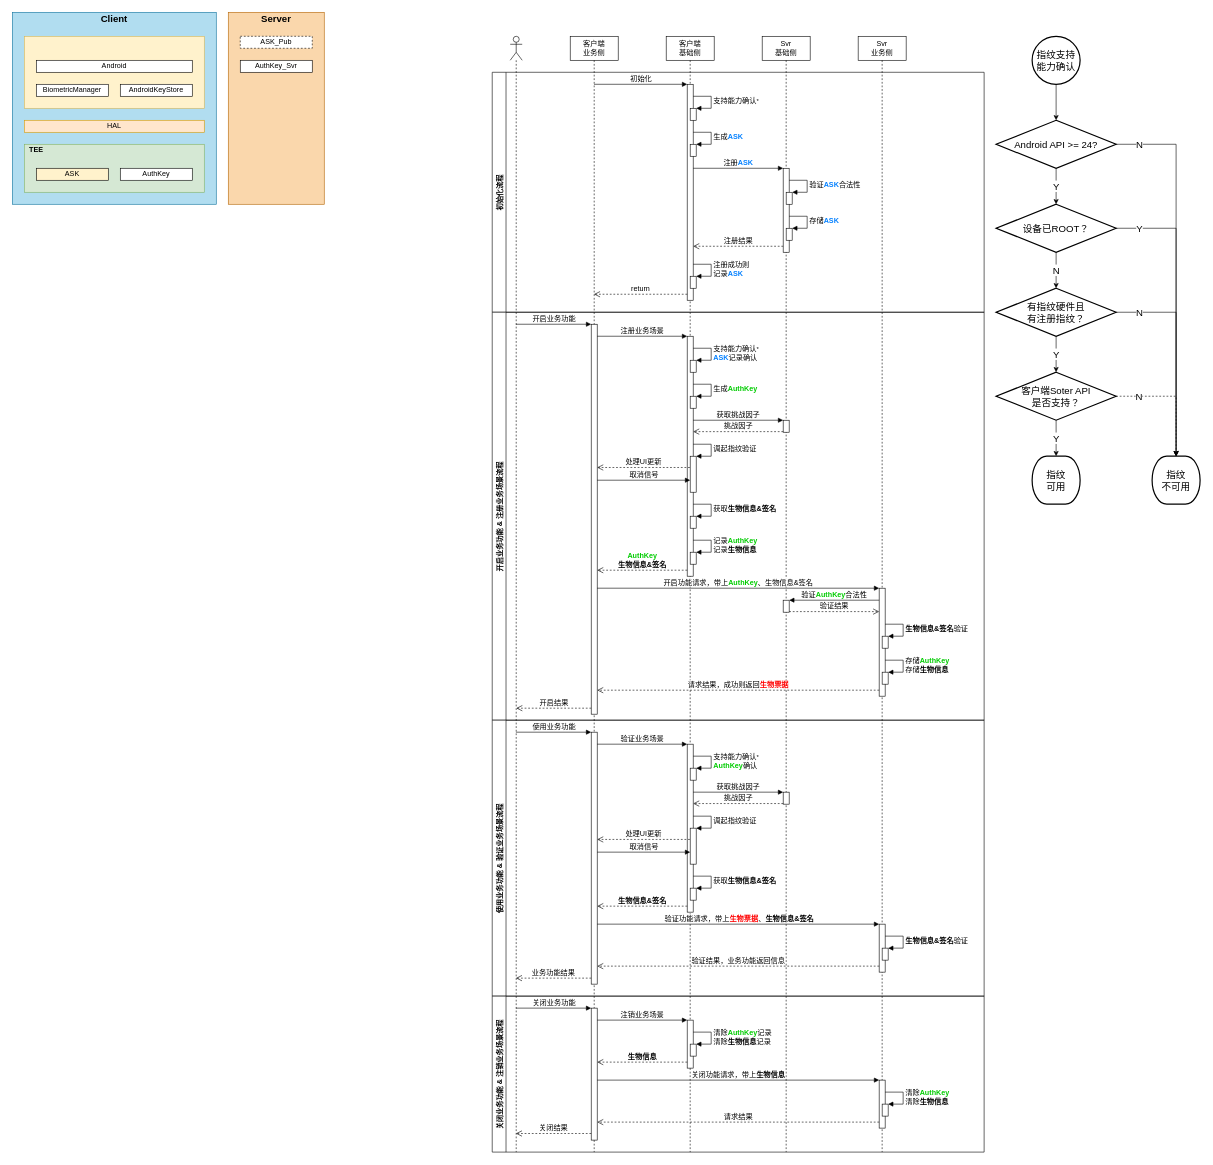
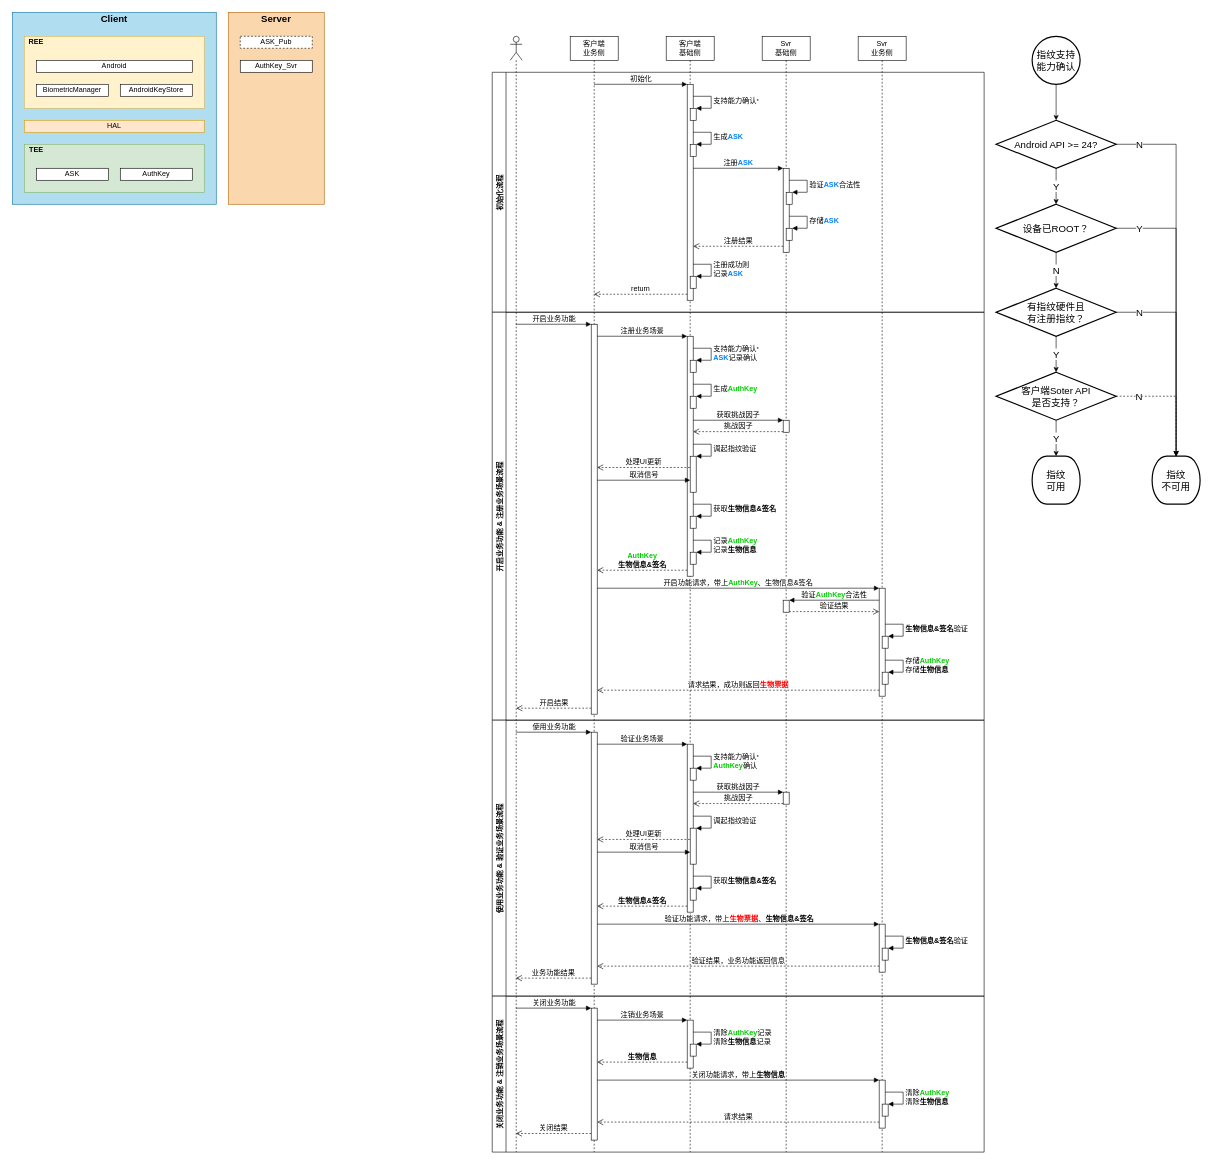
node "REE": added
node "ASK": fillcolor #fff2cc -> #ffffff
